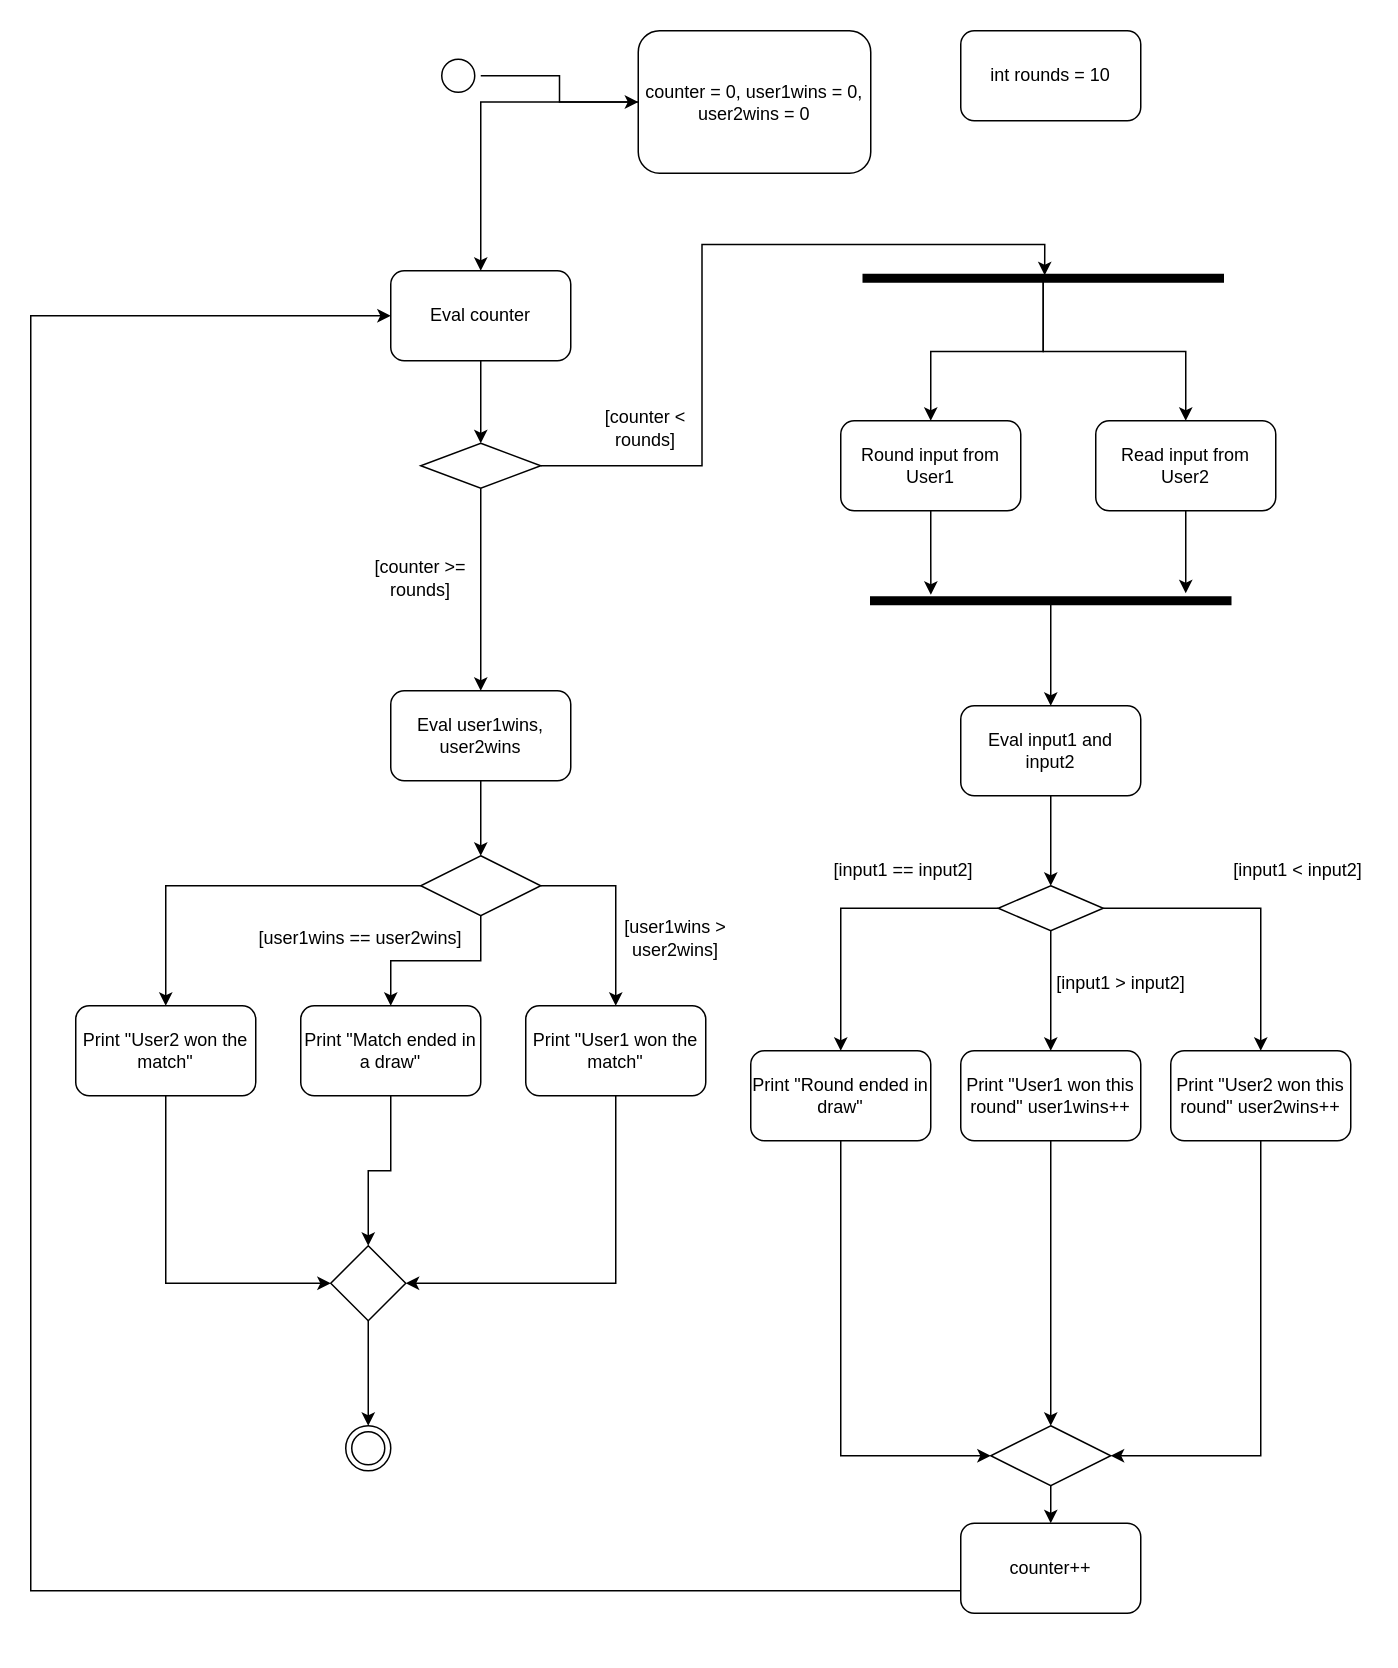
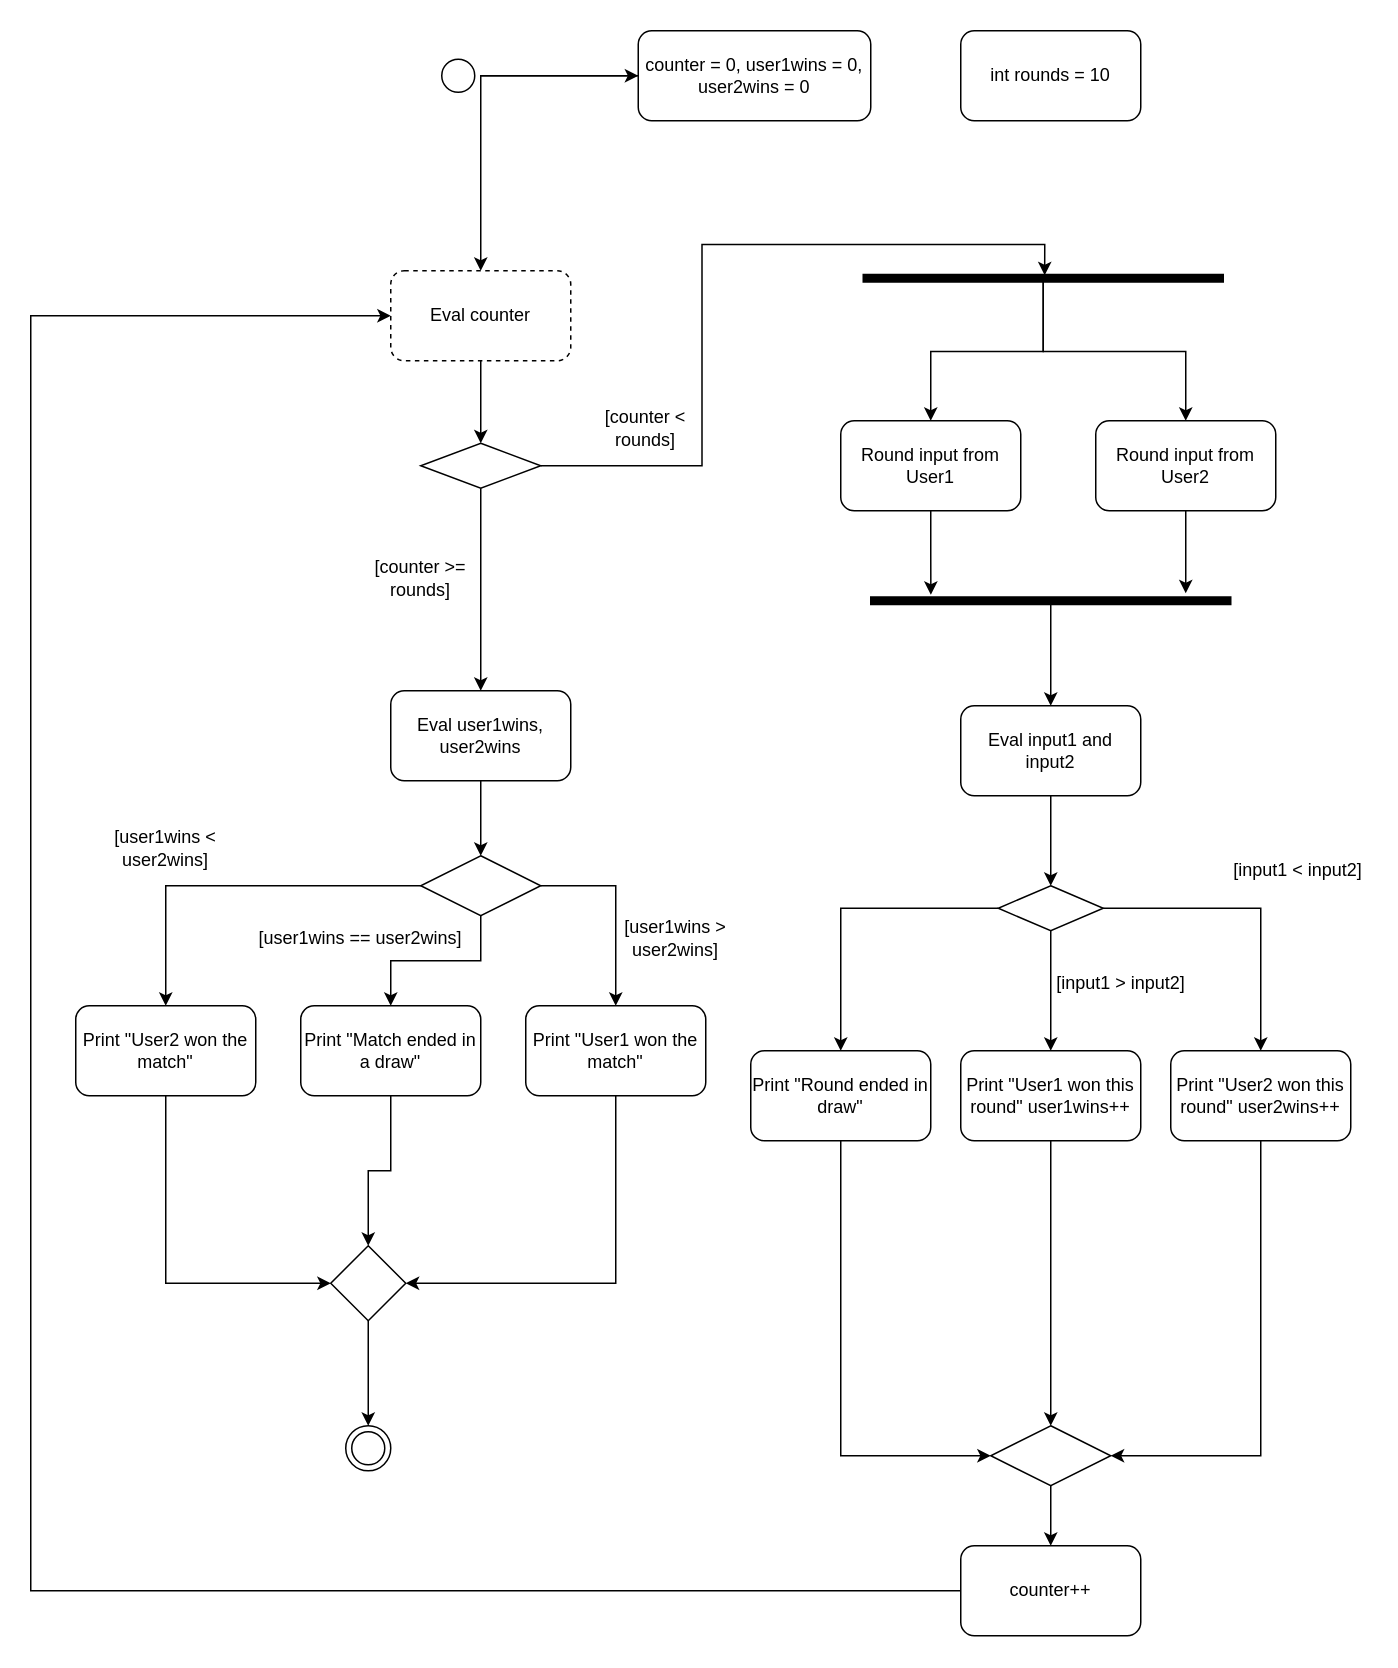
node "counter = 0, user1wins = 0, user2wins = 0": size 233x143 -> 233x90
node "Eval counter": style solid -> dashed
node "Read input from User2": label "Read input from User2" -> "Round input from User2"
node "[user1wins < user2wins]": added
node "[input1 == input2]": removed
node "counter++": moved (1051, 1568) -> (1051, 1591)
